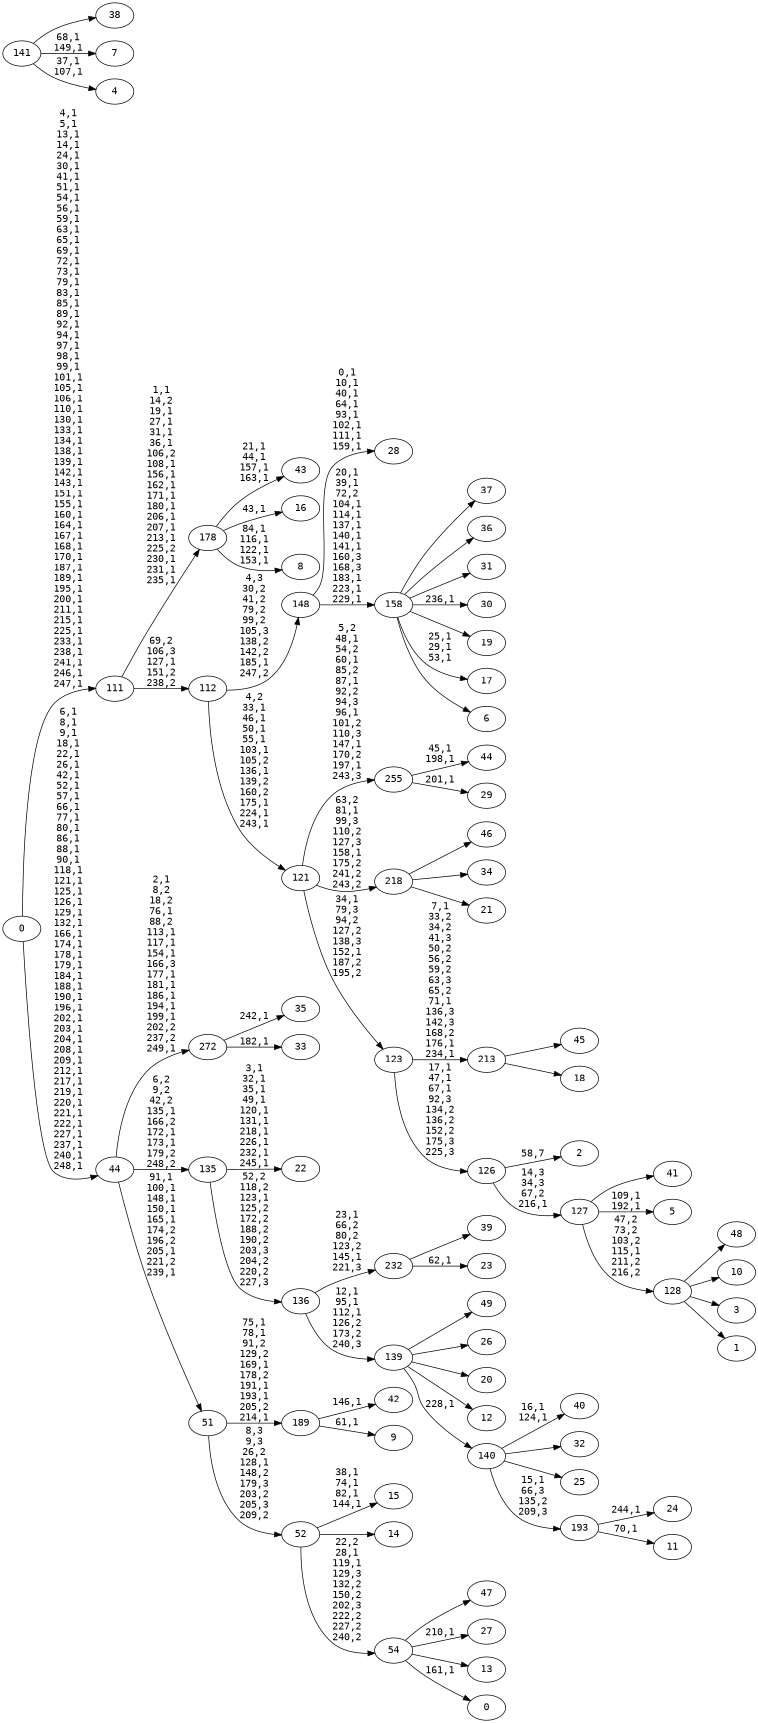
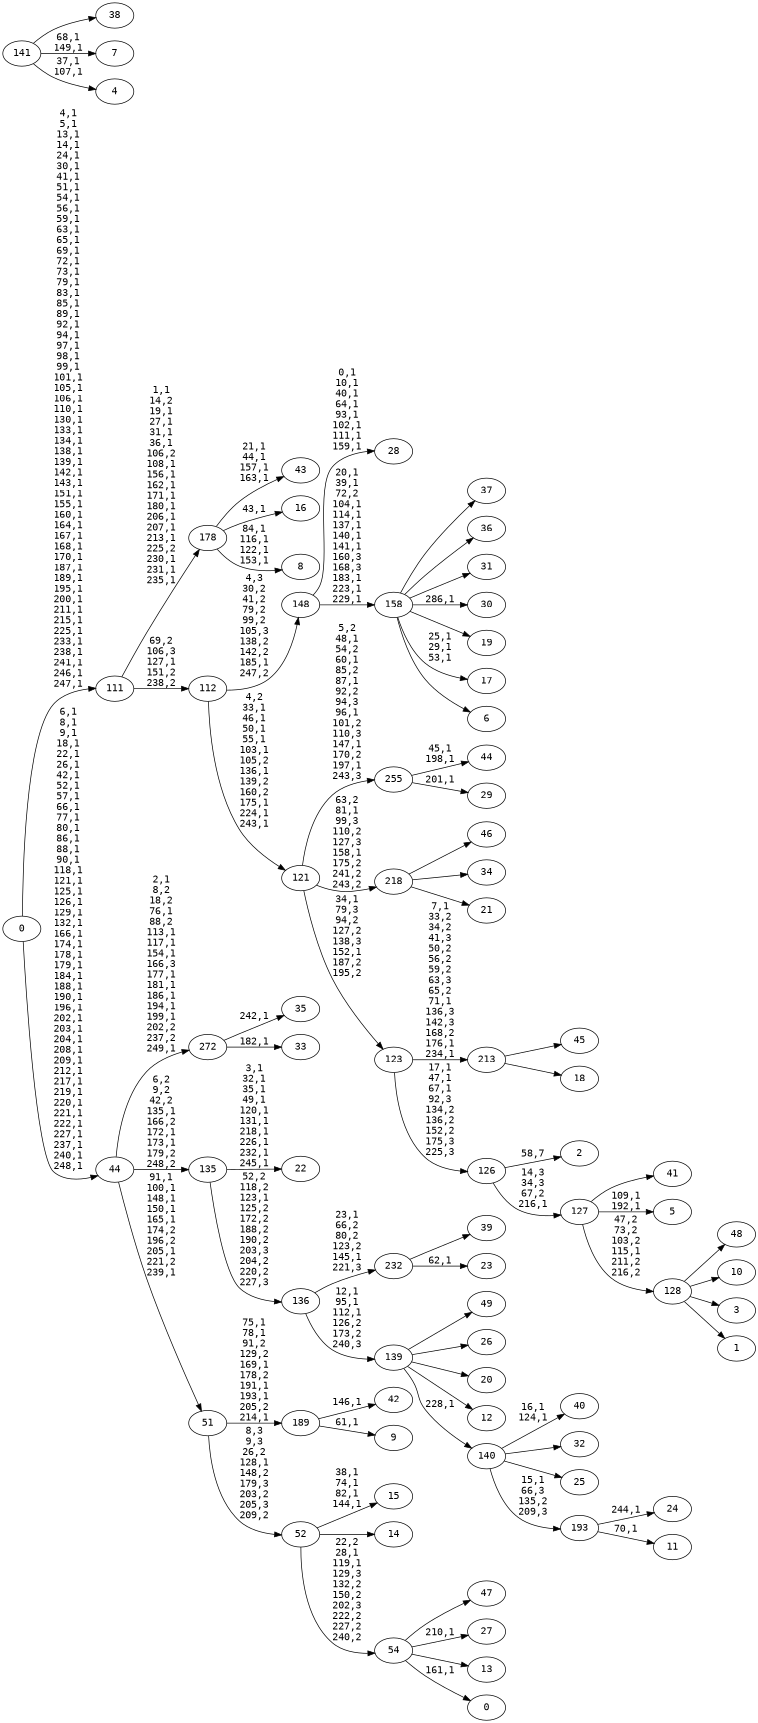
edge "158" -> "30": label "236,1" -> "286,1"
